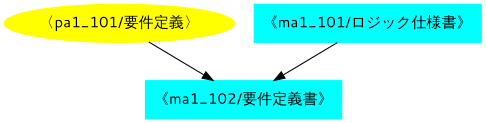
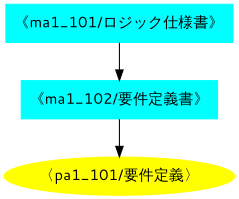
edge "〈pa1_101/要件定義〉" -> "《ma1_102/要件定義書》": reversed
